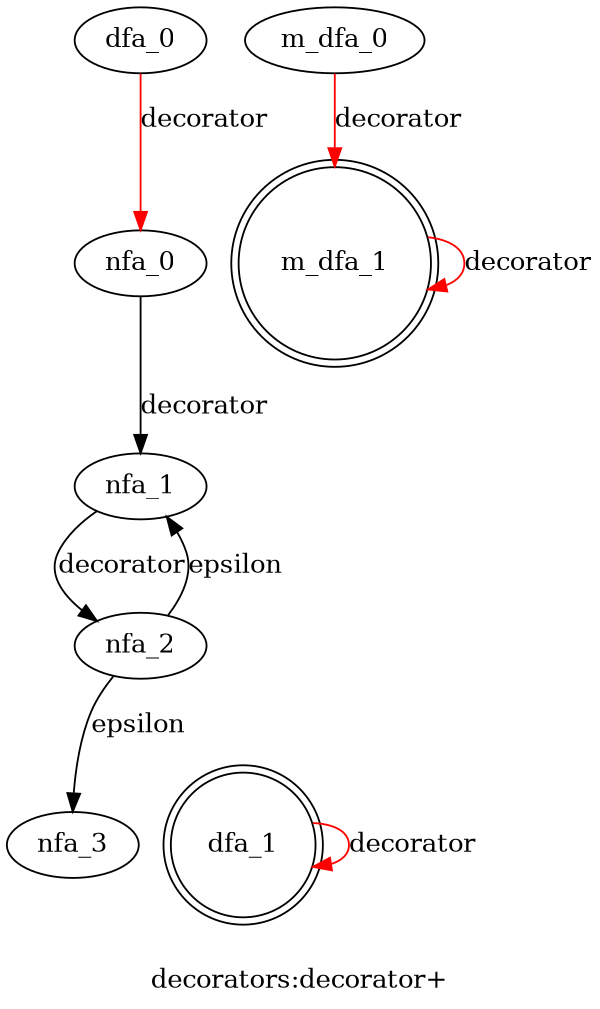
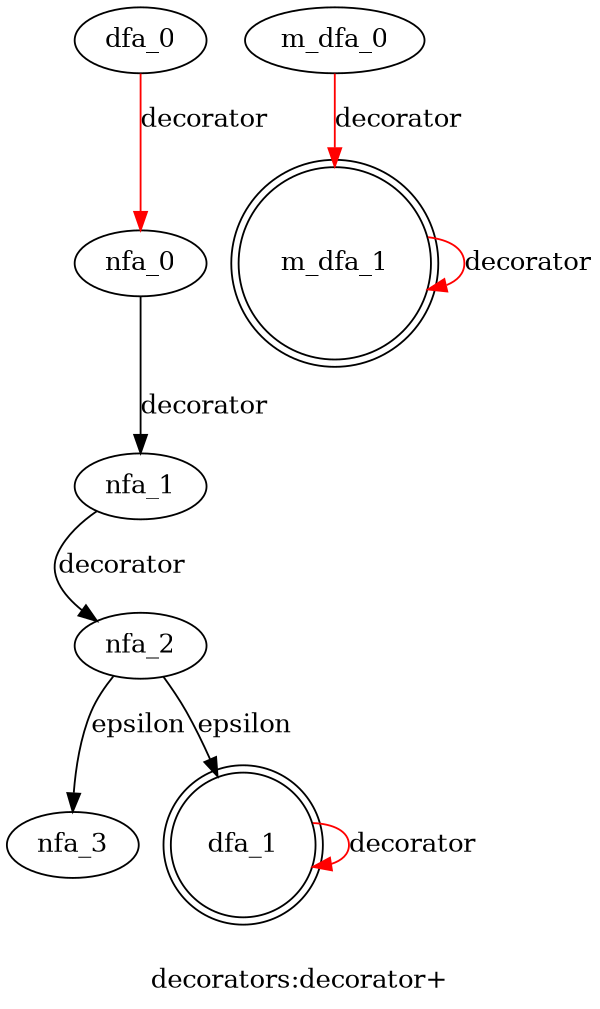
edge "nfa_2" -> "nfa_1": now "nfa_2" -> "dfa_1"
